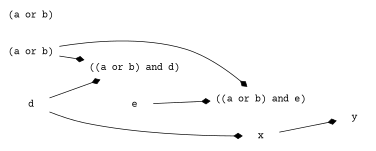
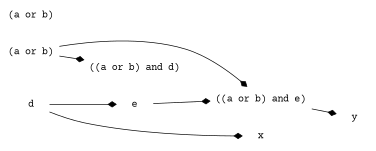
edge "d" -> "((a or b) and d)": now "d" -> "e"
edge "x" -> "y": now "((a or b) and e)" -> "y"
